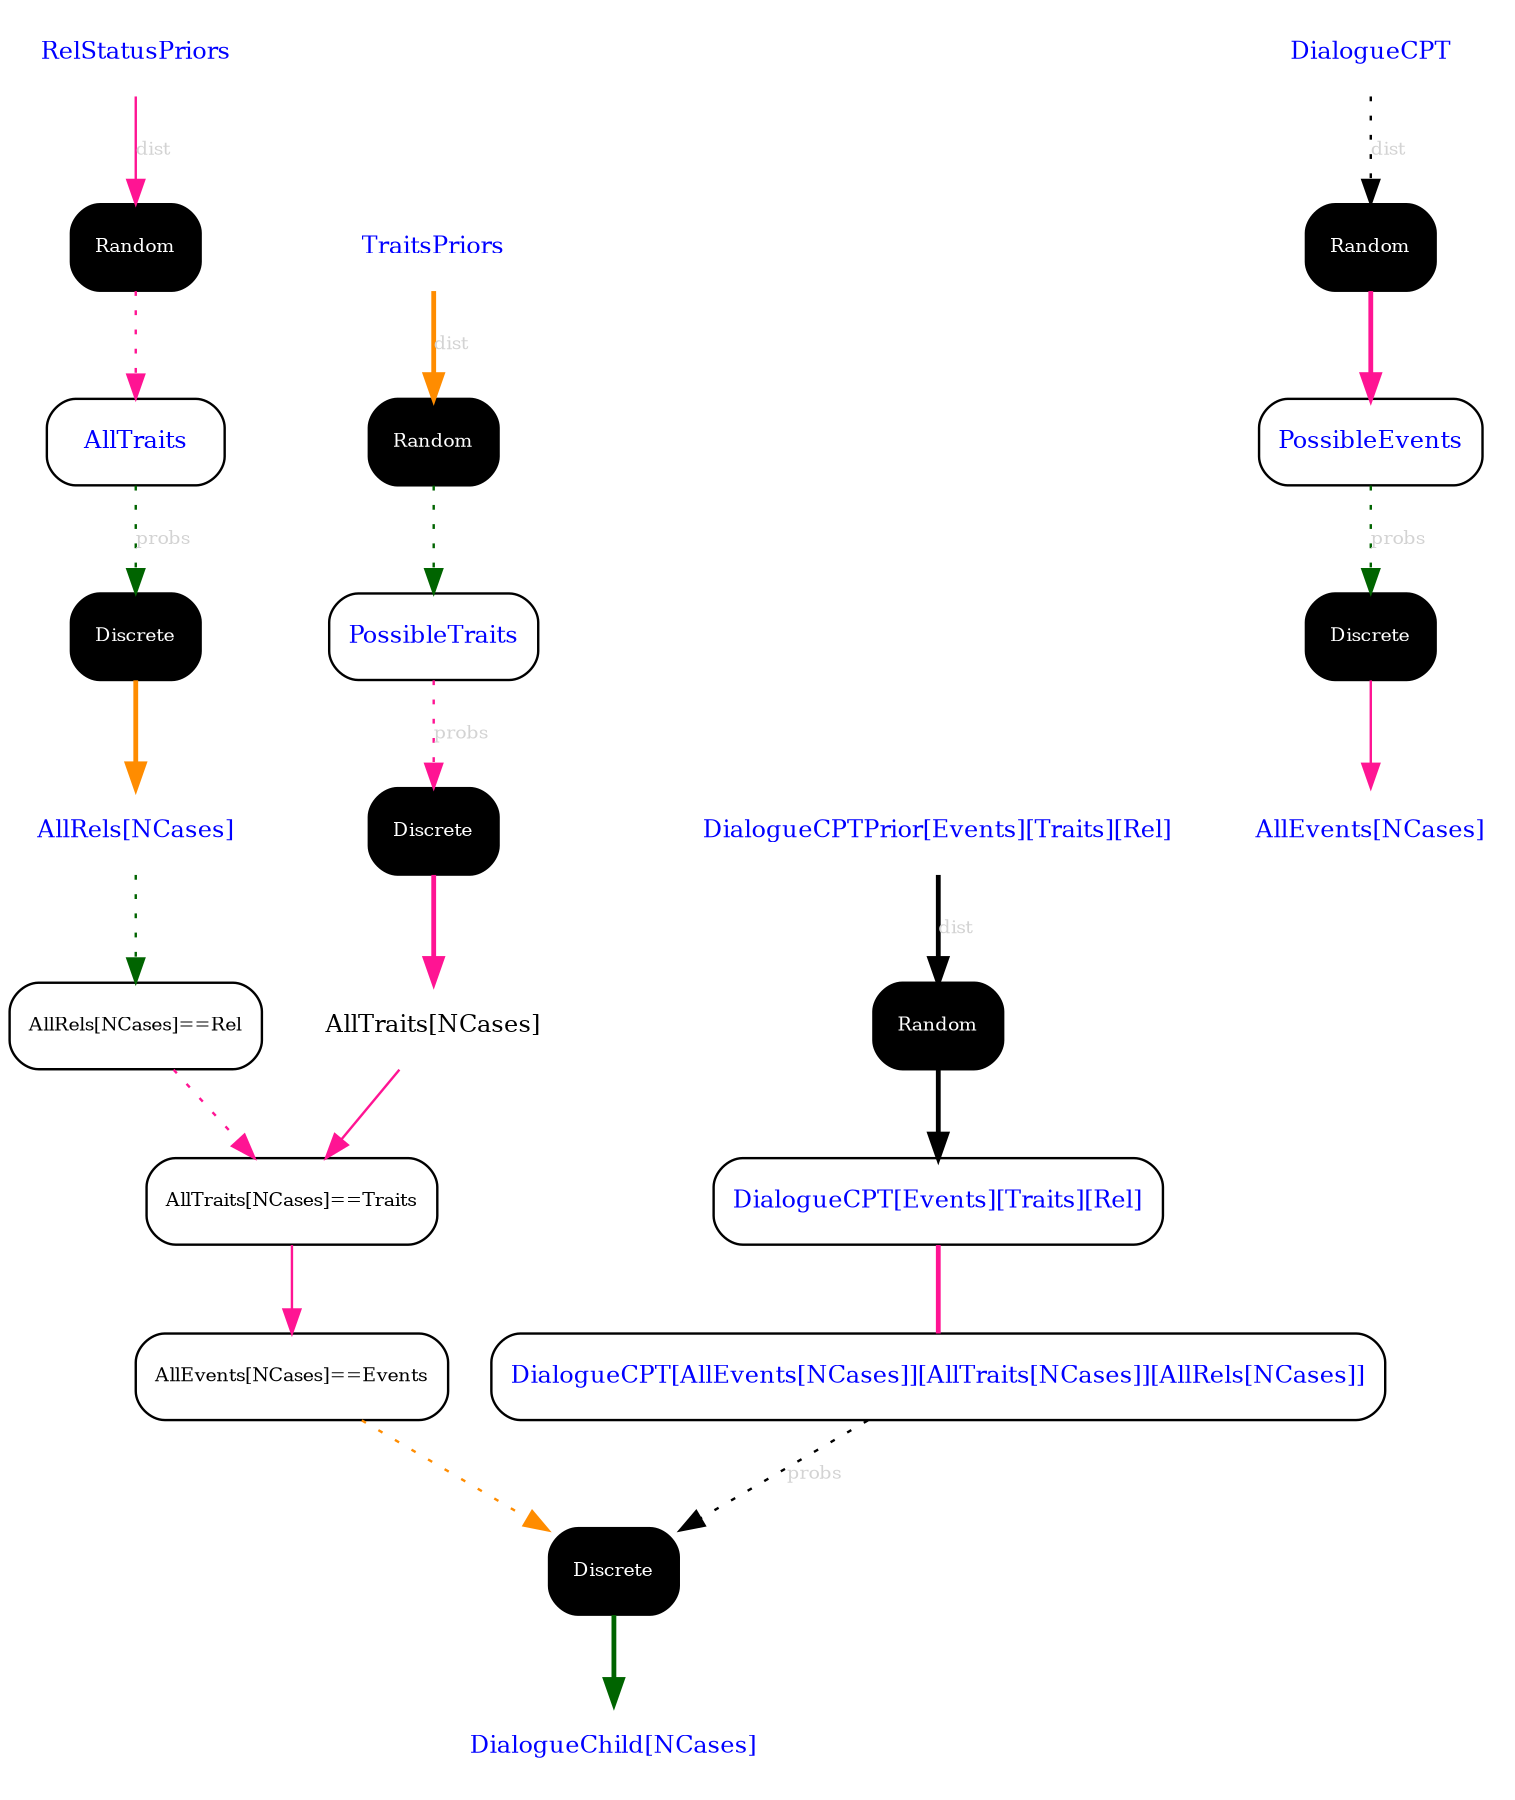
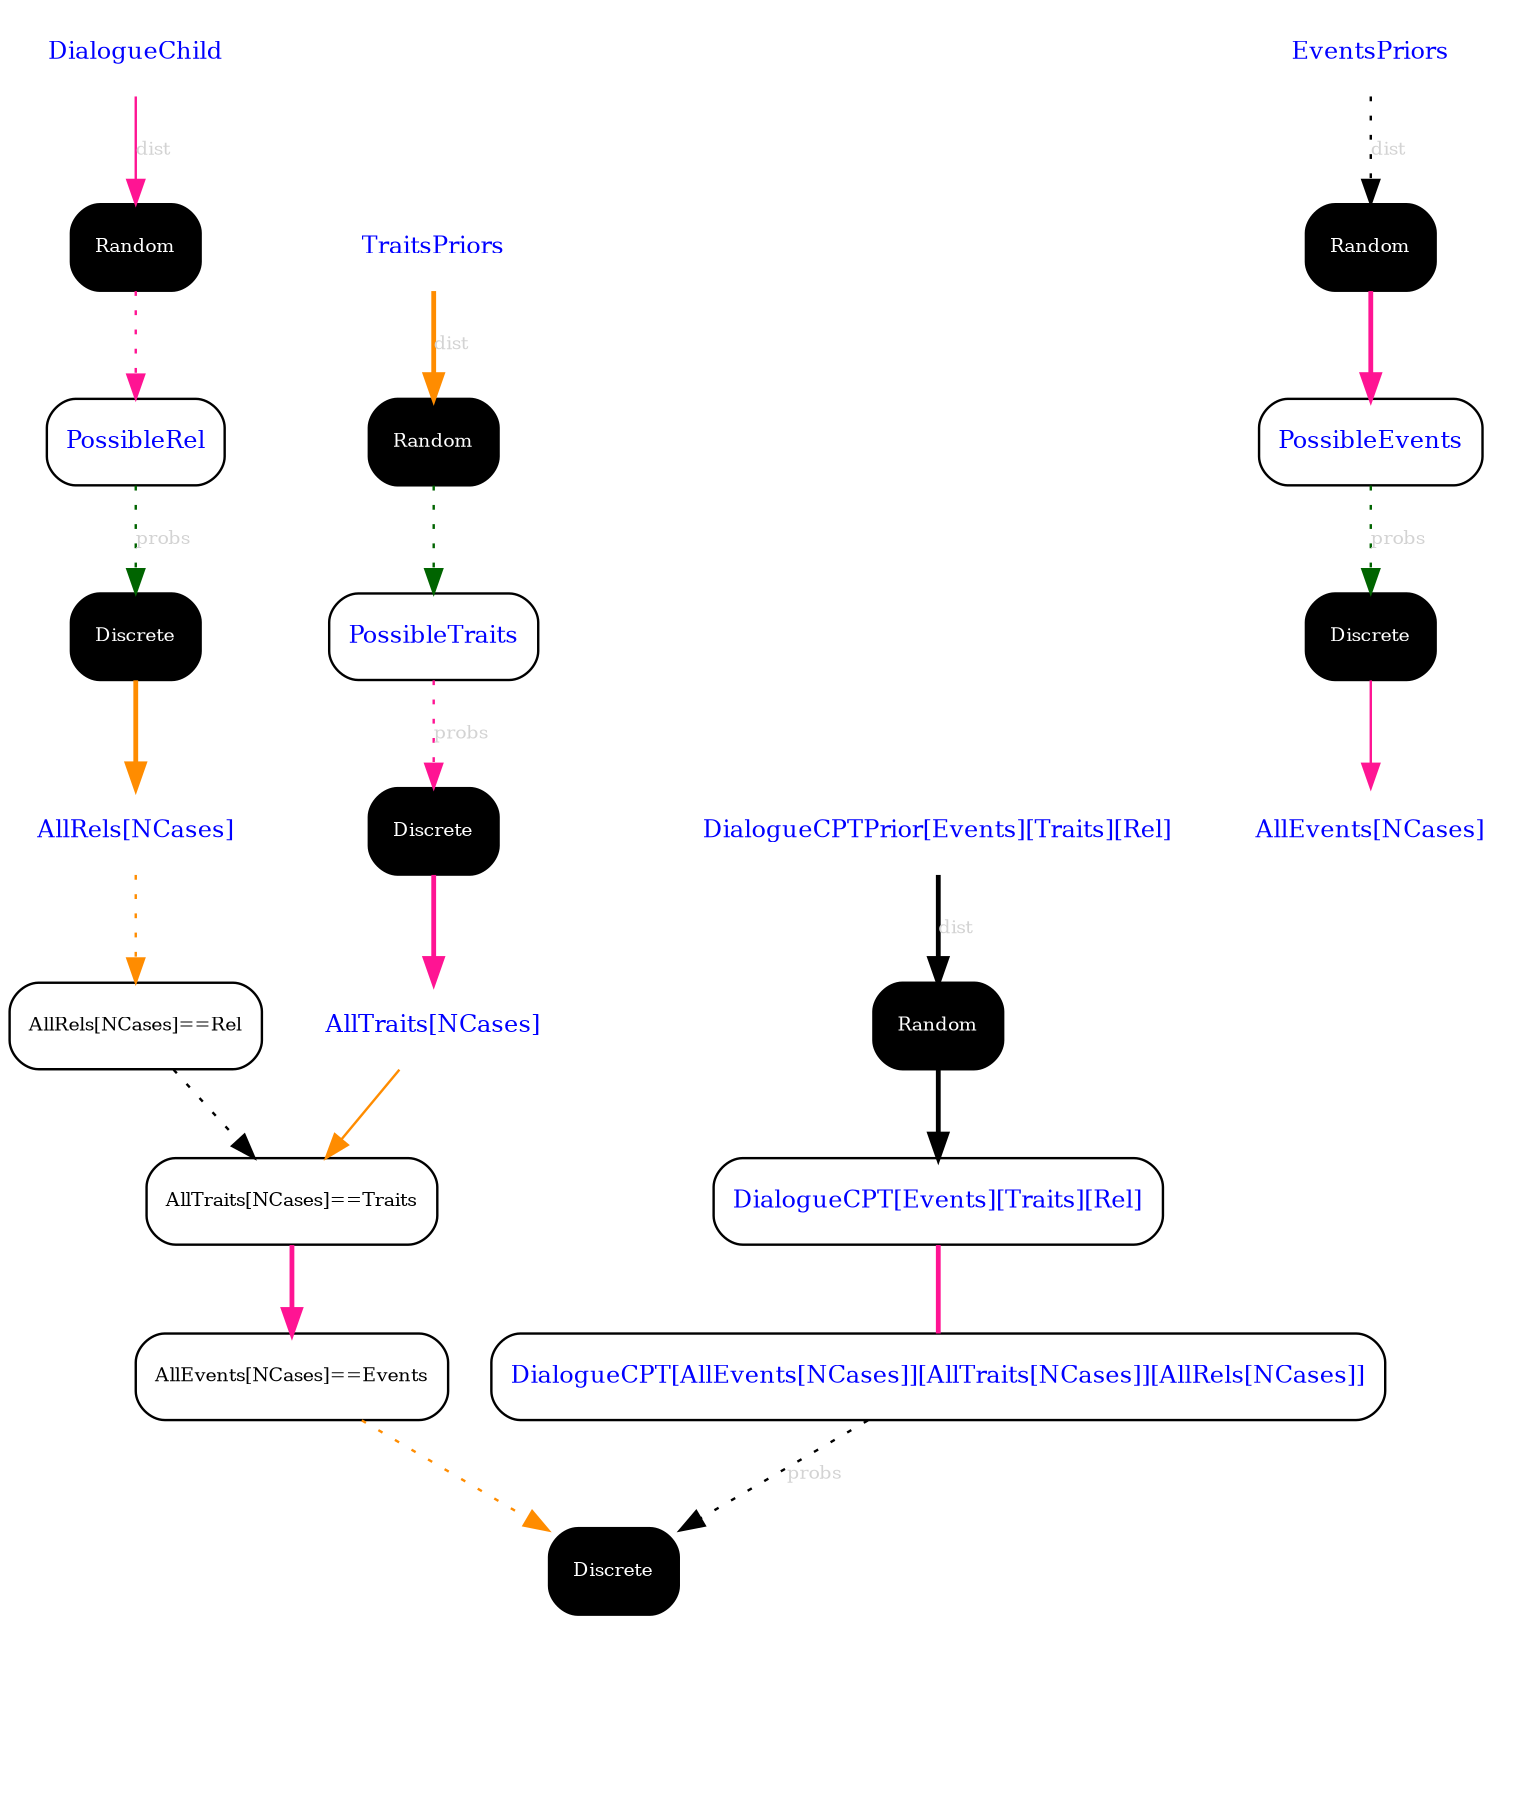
node "RelStatusPriors": label "RelStatusPriors" -> "DialogueChild"
node "DialogueCPT": label "DialogueCPT" -> "EventsPriors"
node "AllTraits": label "AllTraits" -> "PossibleRel"
edge "AllRels[NCases]" -> "AllRels[NCases]==Rel": color darkgreen -> darkorange
node "AllTraits[NCases]": fontcolor #000000 -> #0000ff
edge "AllRels[NCases]==Rel" -> "AllTraits[NCases]==Traits": color deeppink -> black
edge "AllTraits[NCases]" -> "AllTraits[NCases]==Traits": color deeppink -> darkorange
edge "AllTraits[NCases]==Traits" -> "AllEvents[NCases]==Events": style solid -> bold
node "DialogueChild[NCases]": removed
